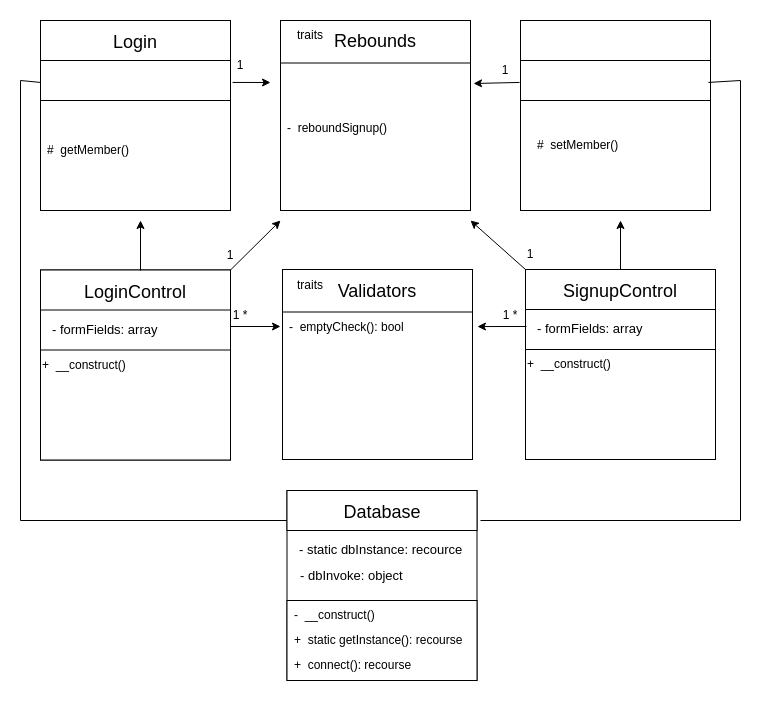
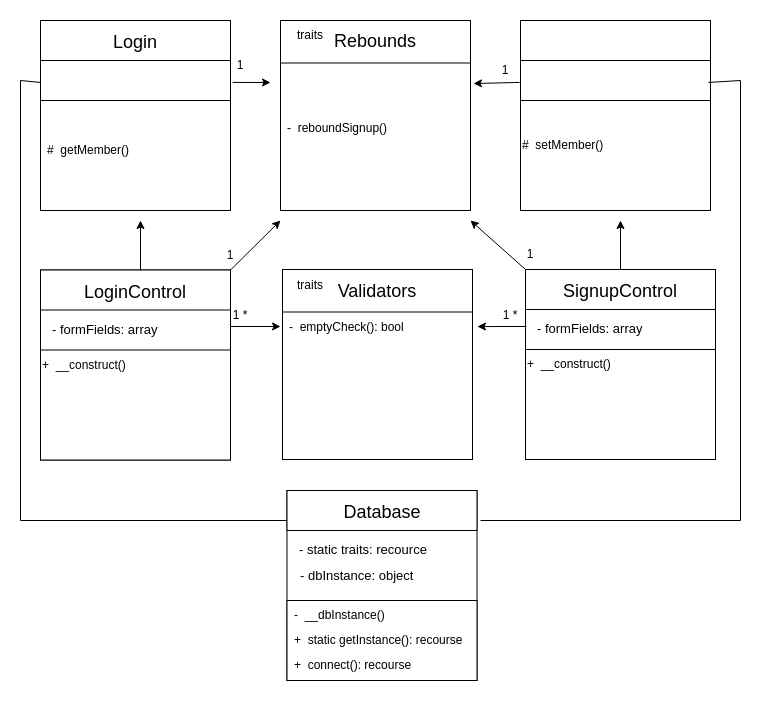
node "# setMember()": moved (611, 146) -> (596, 146)
node "- static dbInstance: recource": label "- static dbInstance: recource" -> "- static traits: recource"
node "- dbInvoke: object": label "- dbInvoke: object" -> "- dbInstance: object"
node "- __construct()": label "- __construct()" -> "- __dbInstance()"
